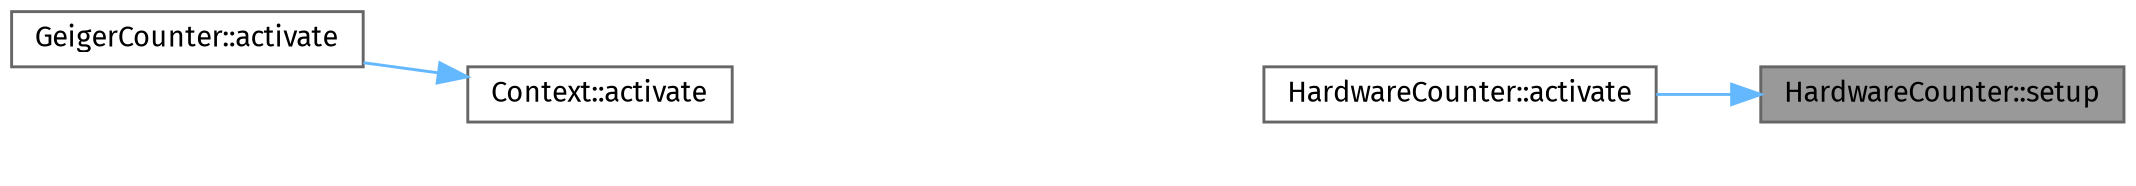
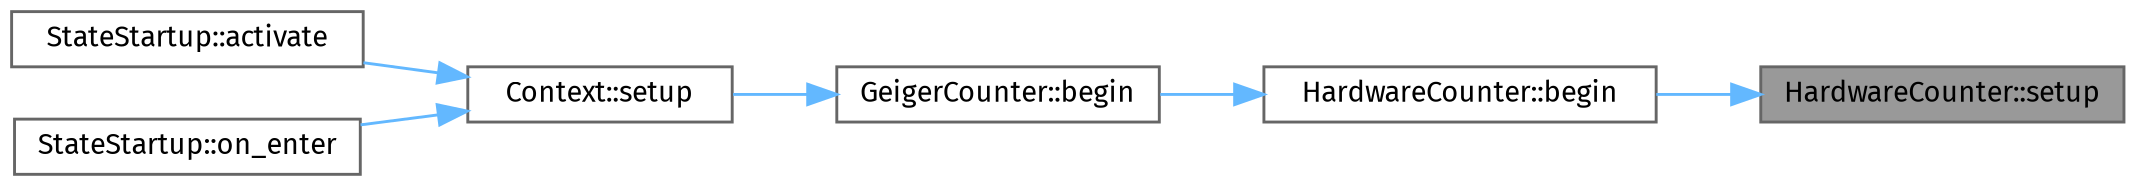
node "GeigerCounter::activate": label "GeigerCounter::activate" -> "StateStartup::activate"
node "Context::activate": label "Context::activate" -> "Context::setup"
node "GeigerCounter::begin": added
node "HardwareCounter::activate": label "HardwareCounter::activate" -> "HardwareCounter::begin"
node "StateStartup::on_enter": added
